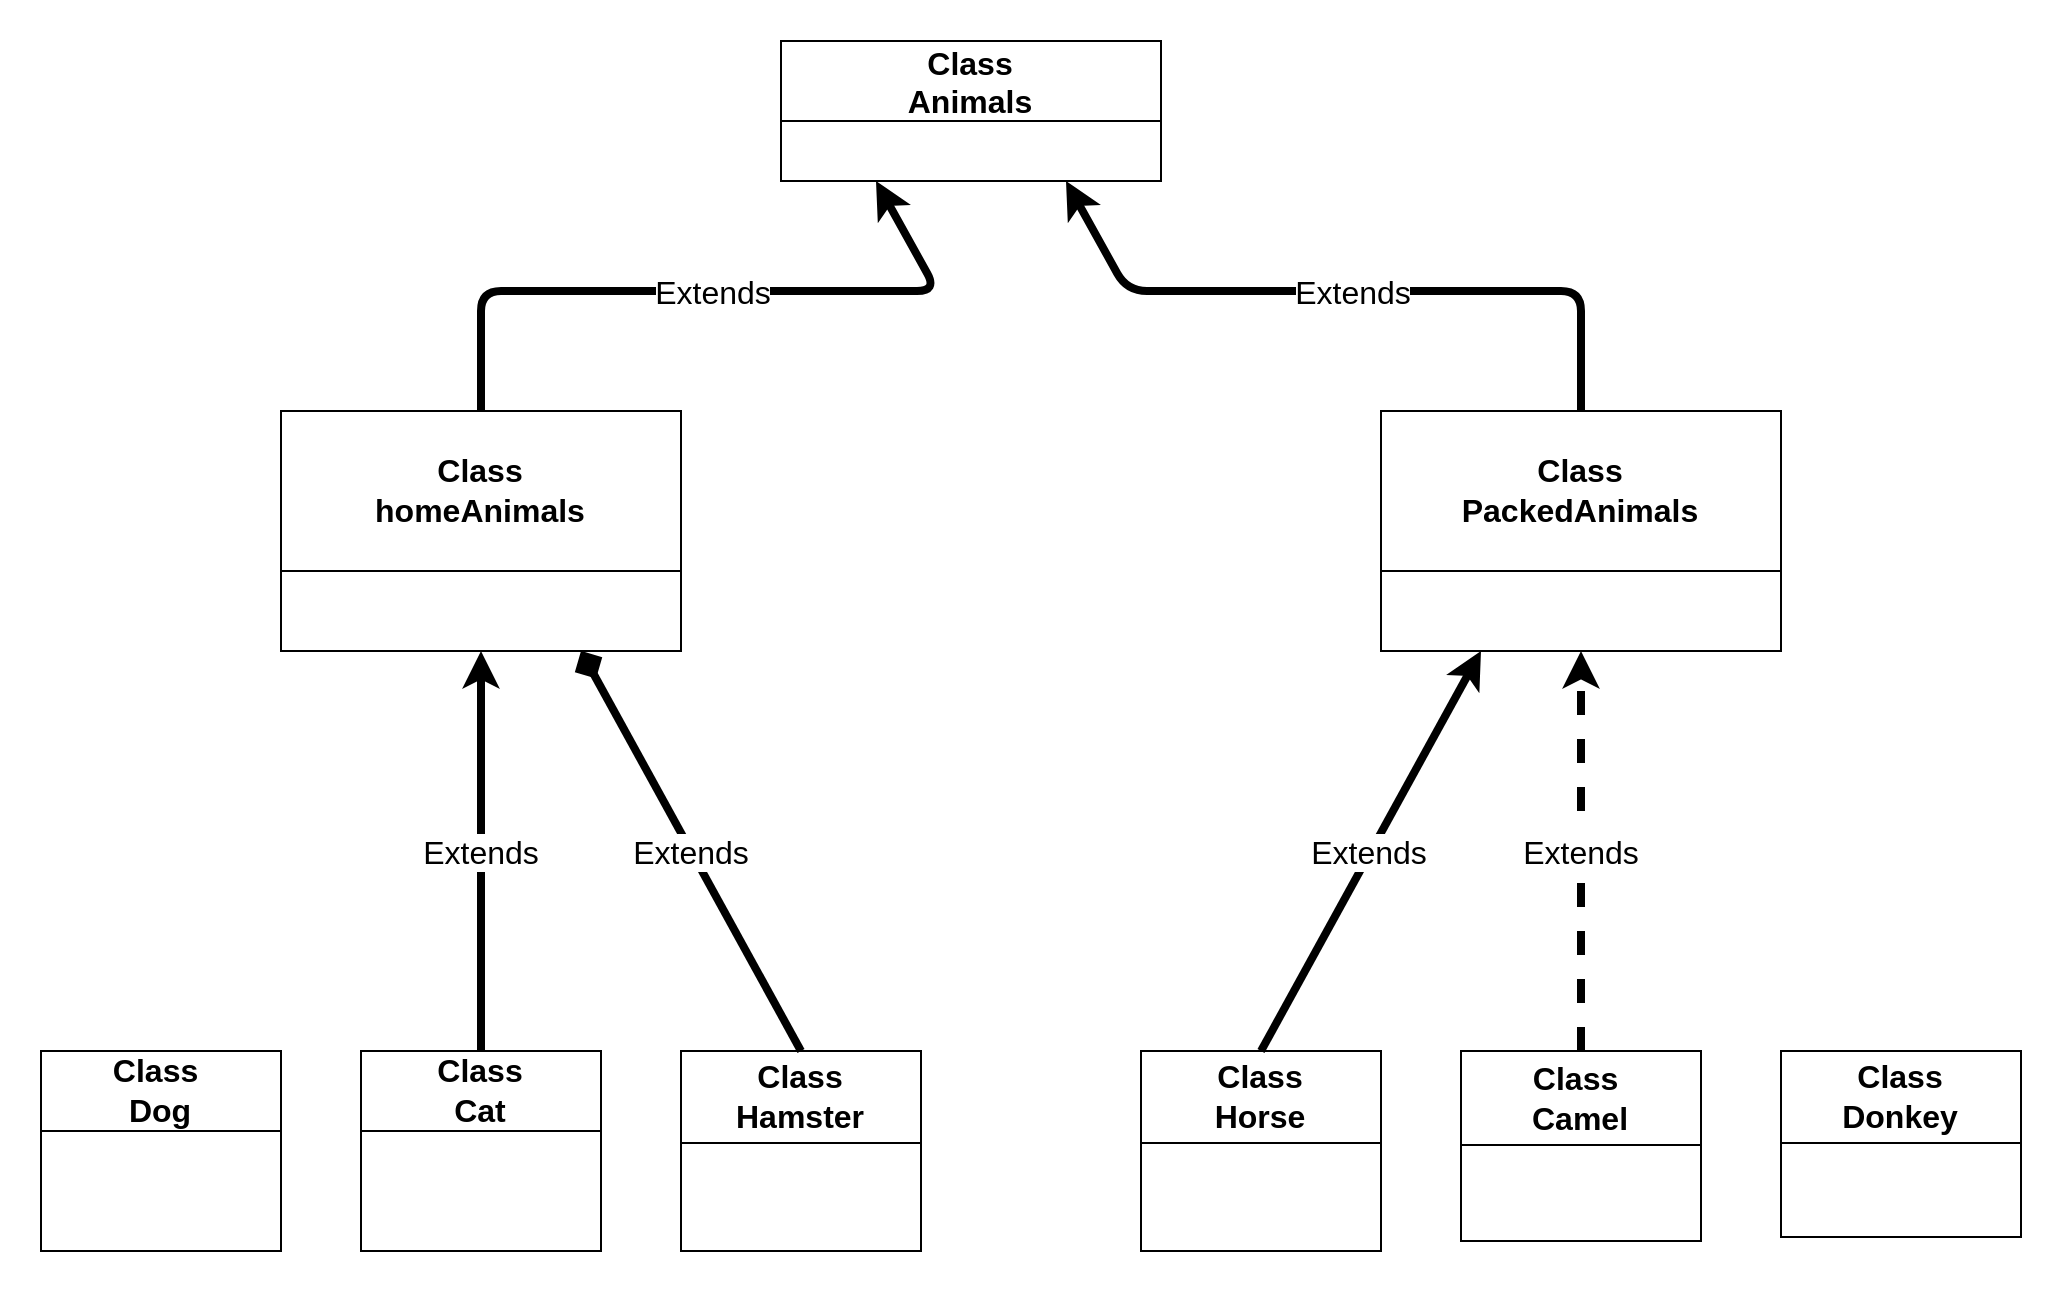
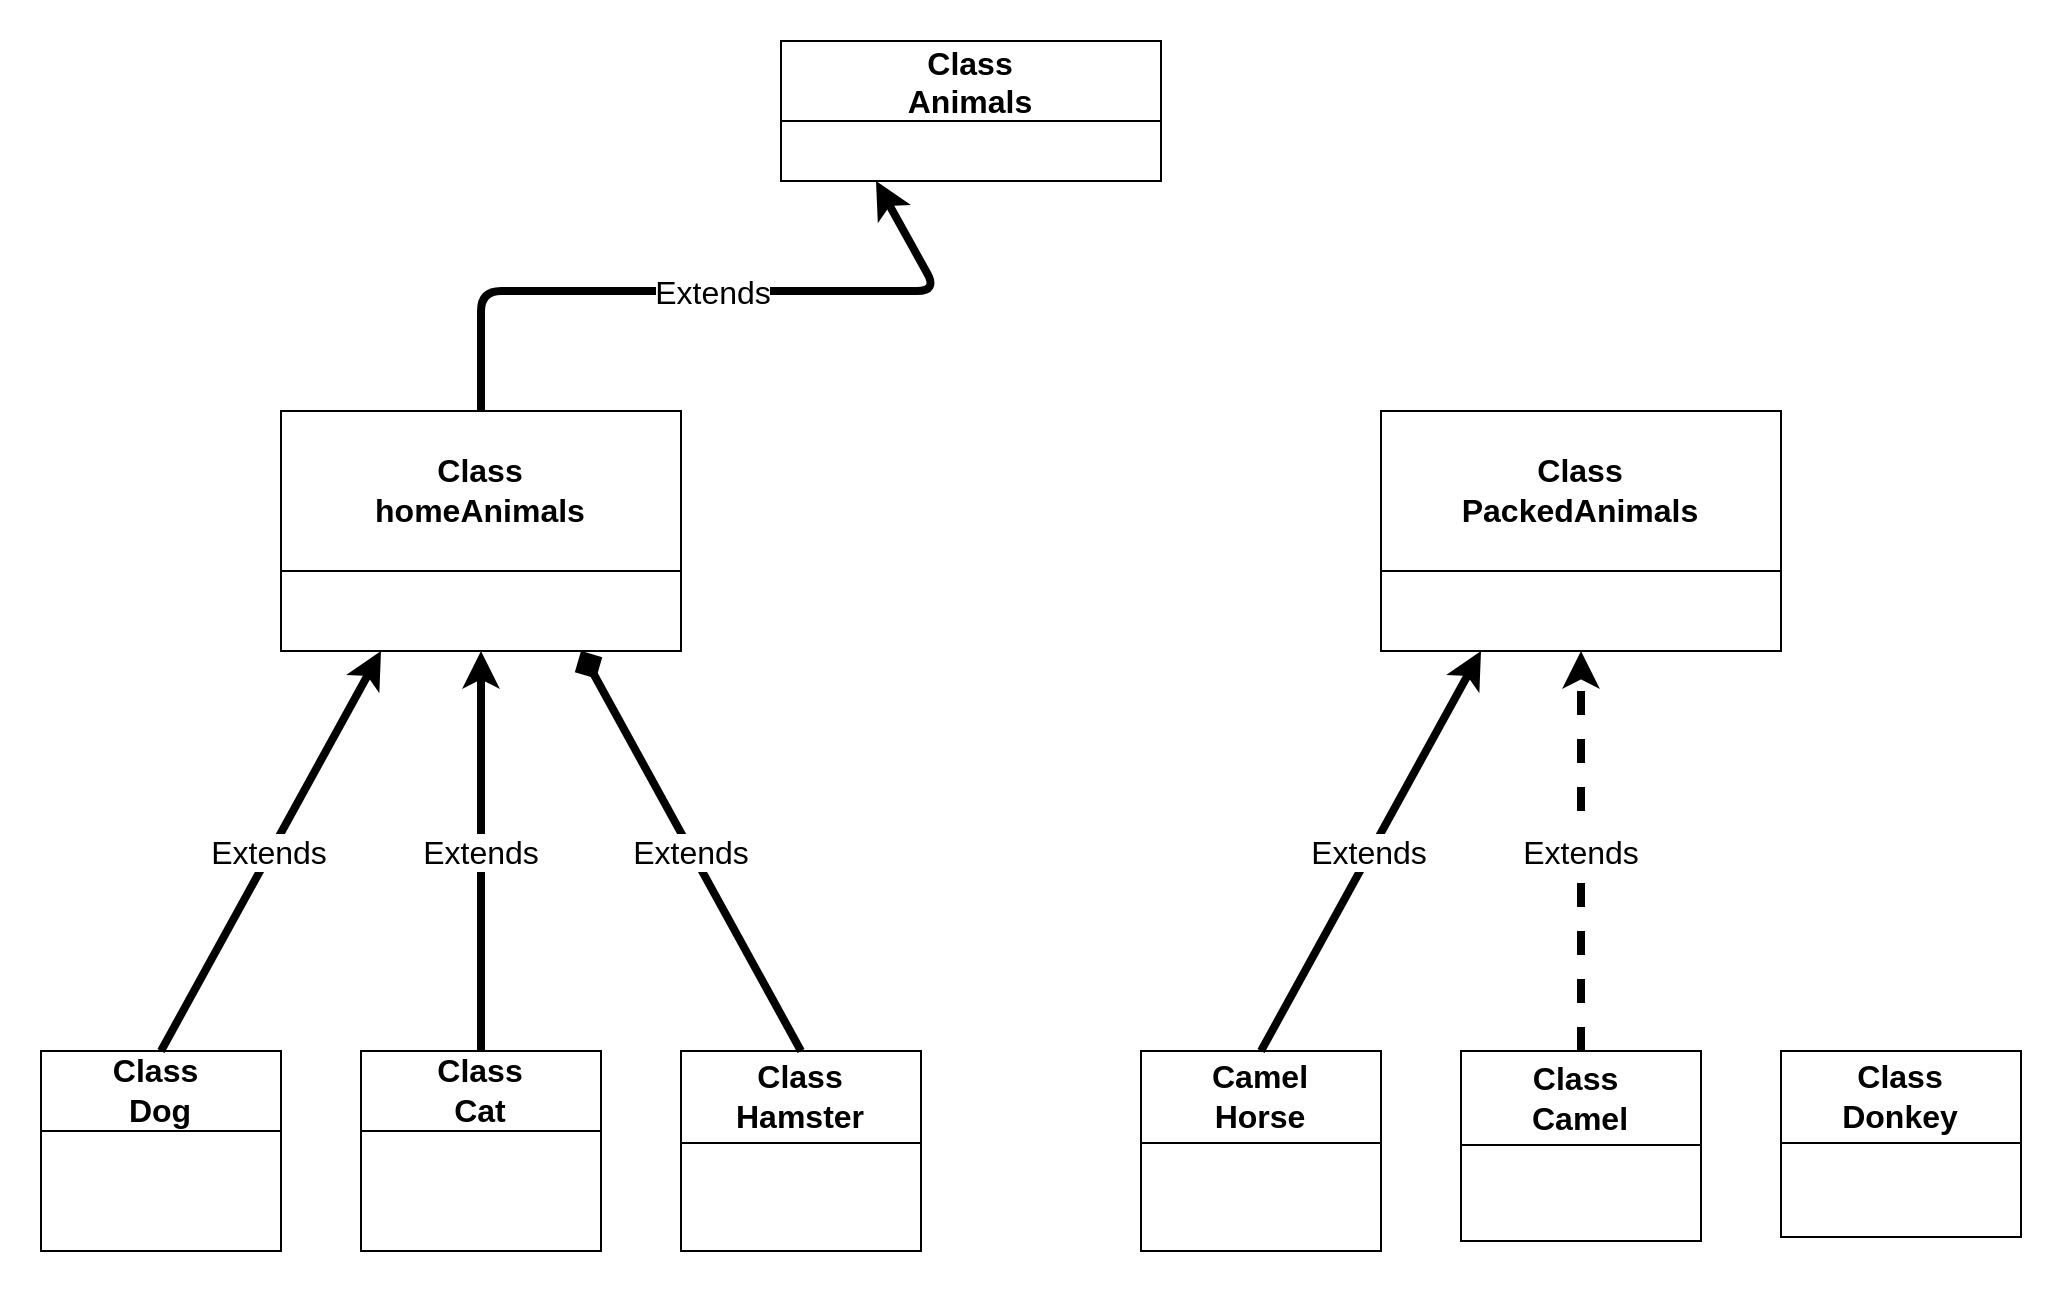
edge "Class PackedAnimals" -> "Class Animals": removed, label "Extends"
edge "Class Dog" -> "Class homeAnimals": added, label "Extends"
node "Class Horse": label "Class Horse" -> "Camel Horse"
